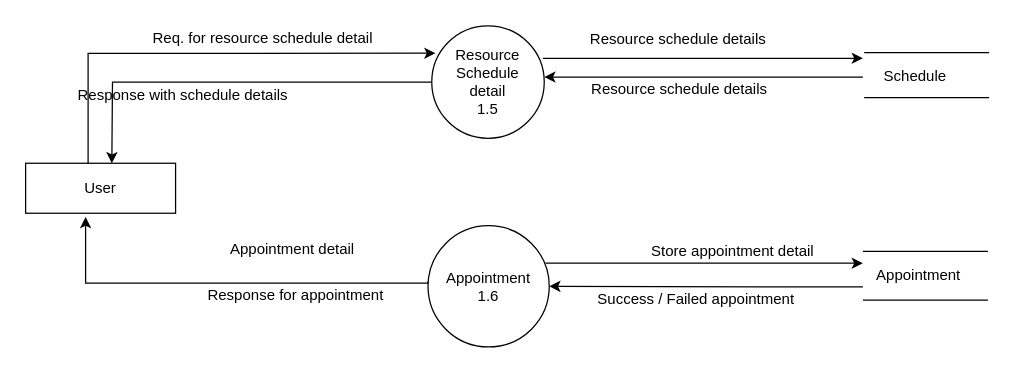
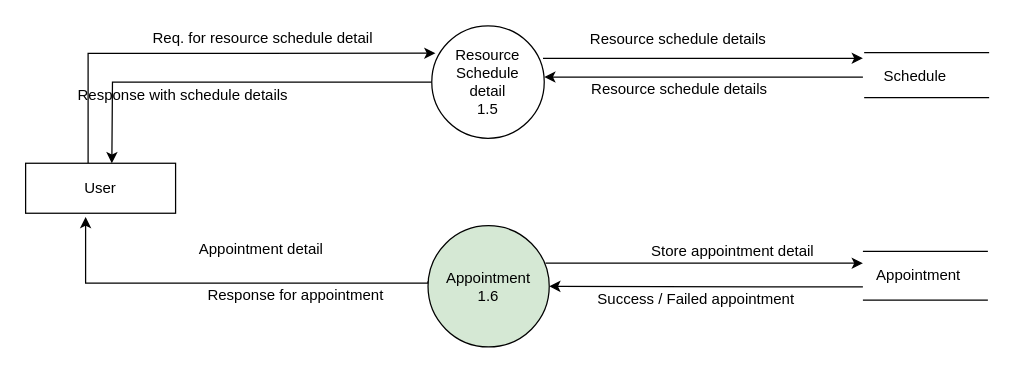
node "Appointment detail": moved (309, 249) -> (278, 249)
node "Appointment 1.6": fillcolor #ffffff -> #d5e8d4
